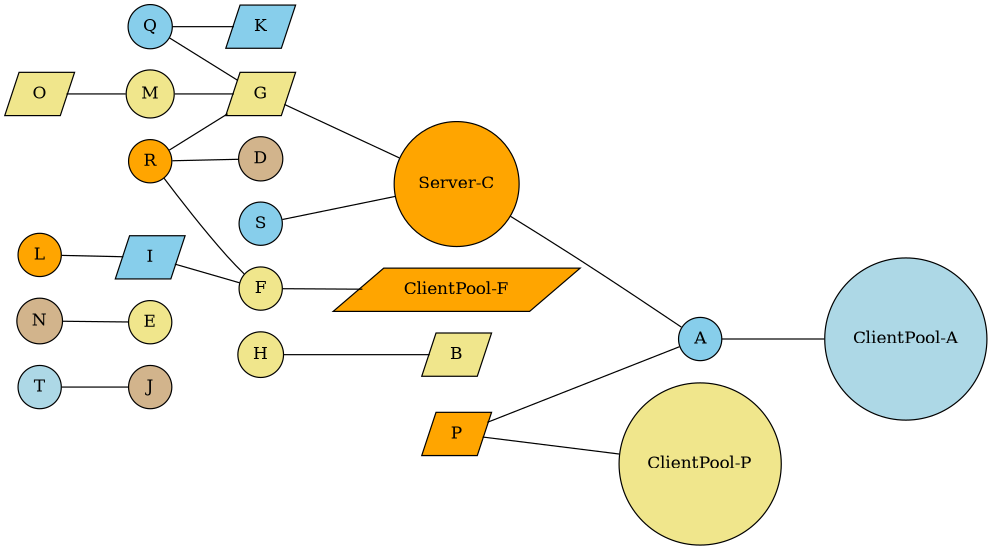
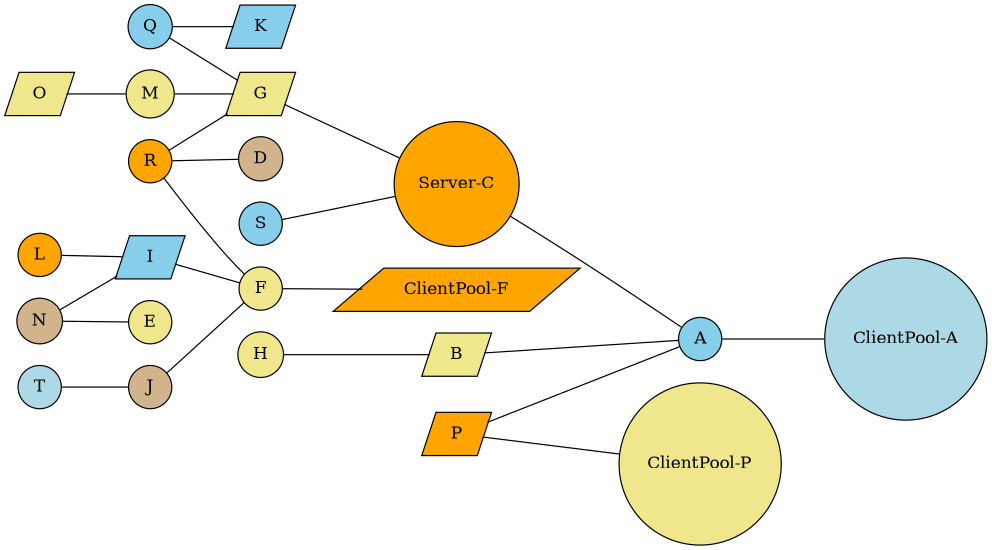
edge "I" -- "N": added
edge "F" -- "J": added
edge "A" -- "B": added
